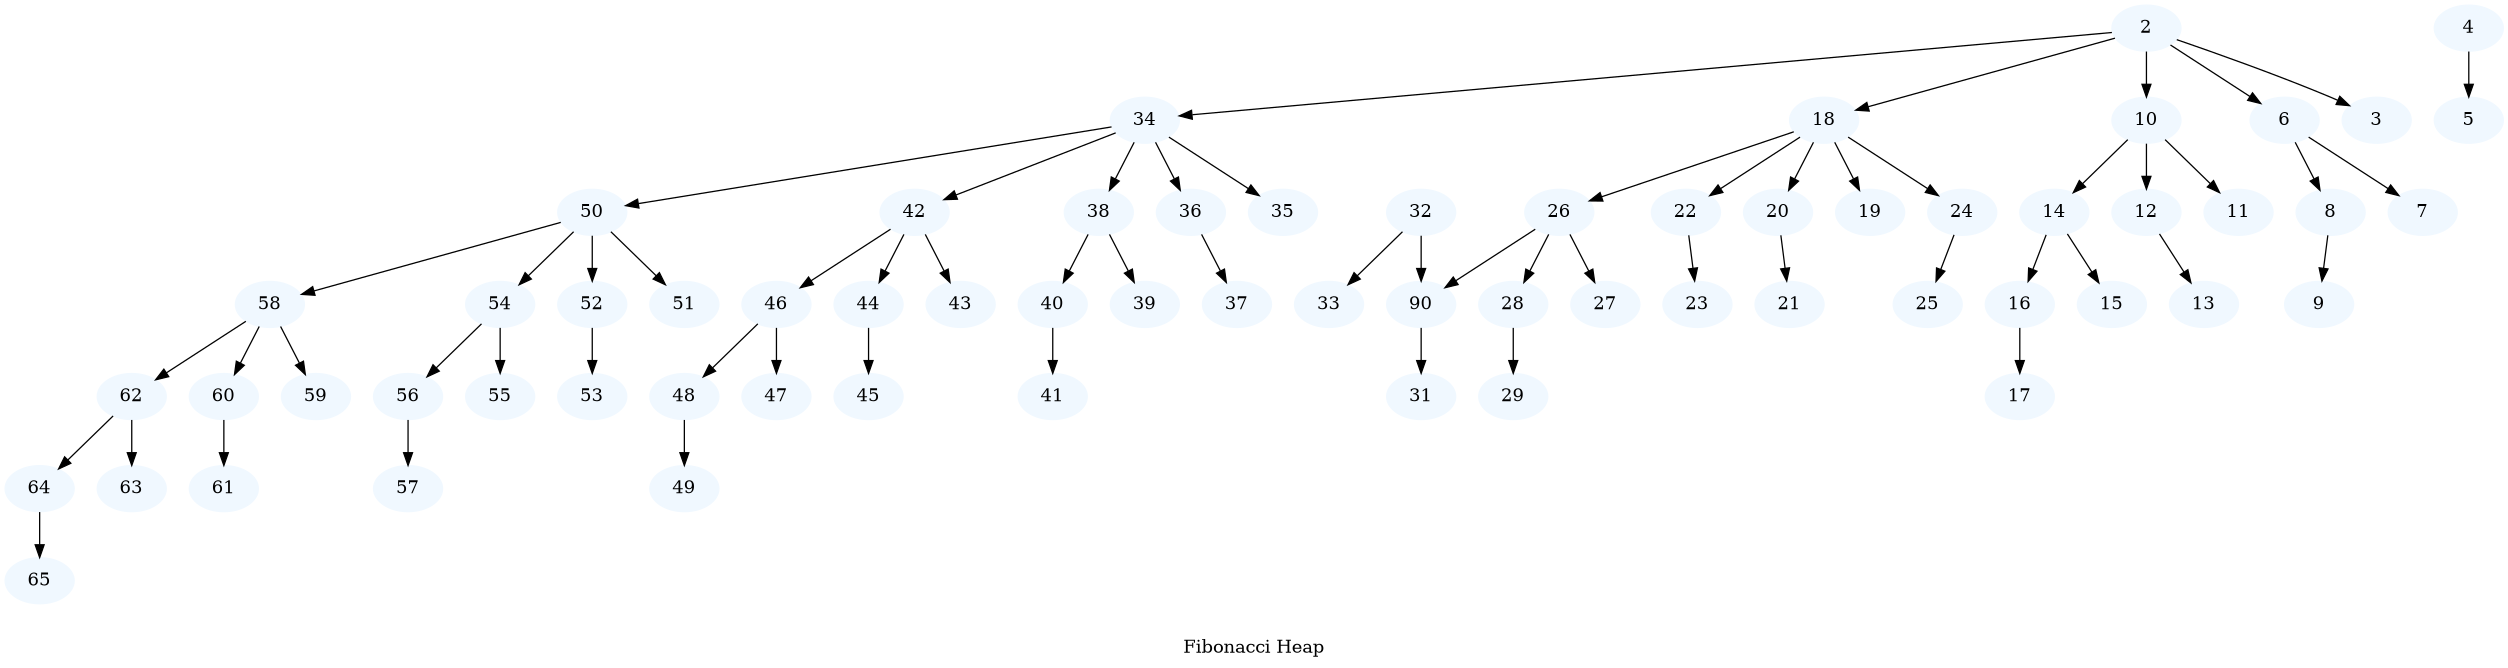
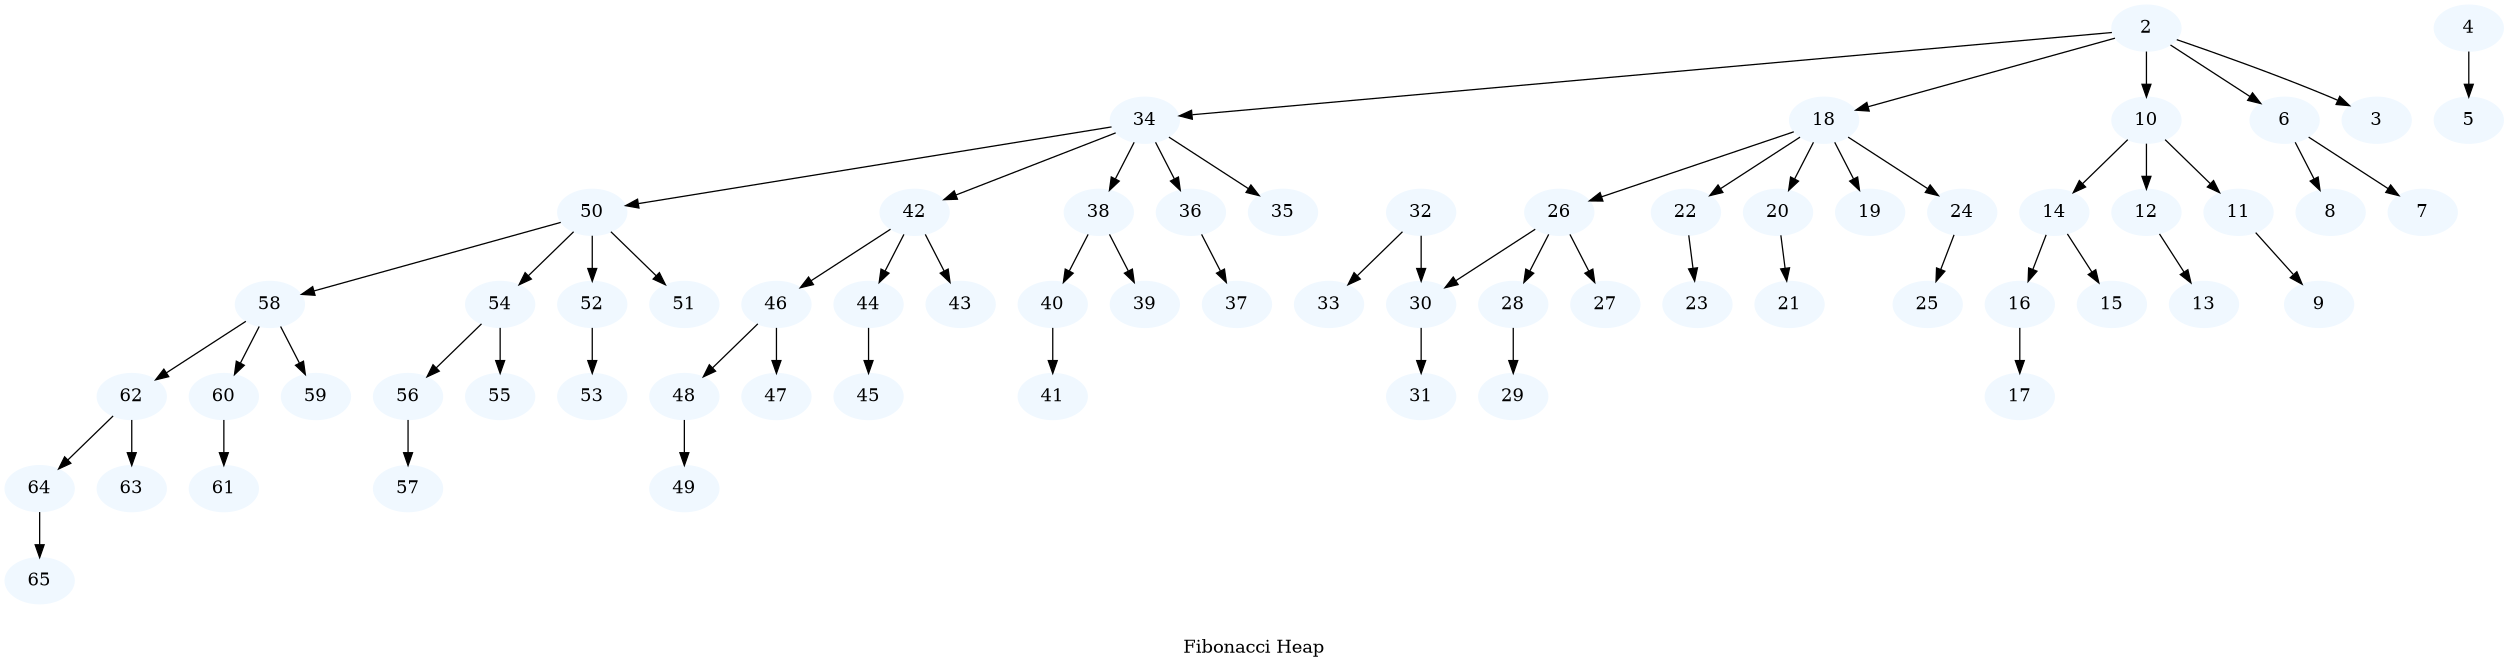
edge "8" -> "9": now "11" -> "9"
node "90": label "90" -> "30"
